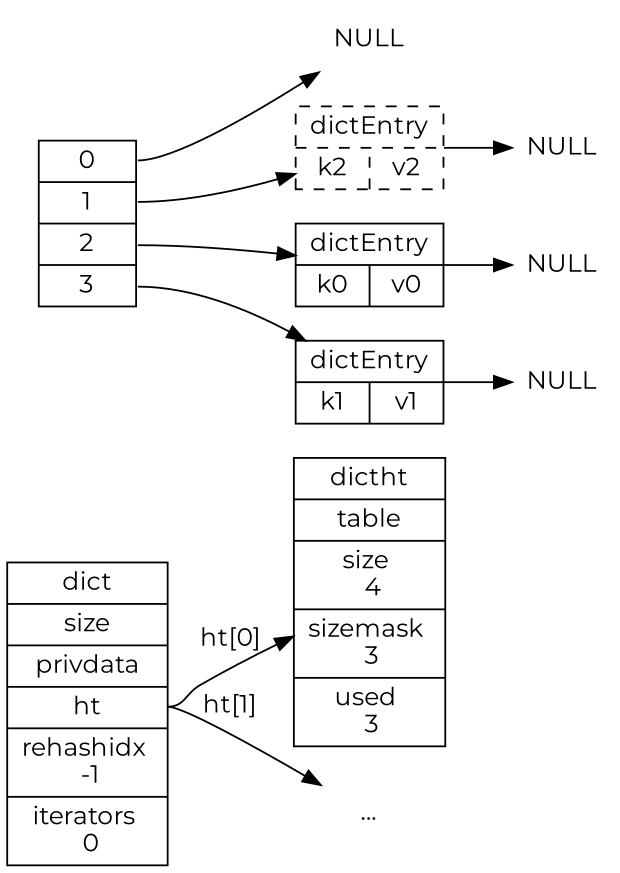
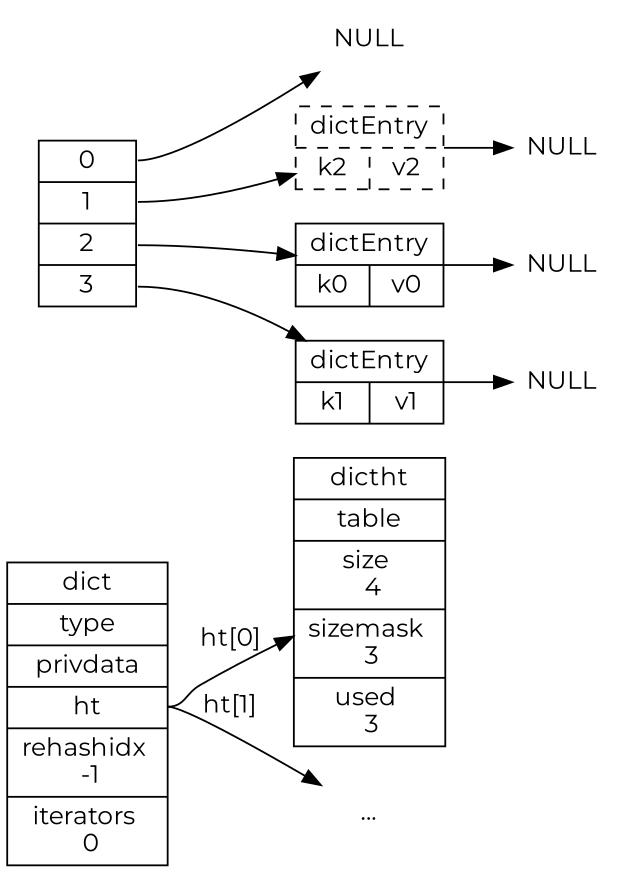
node "dict": text "size" -> "type"
